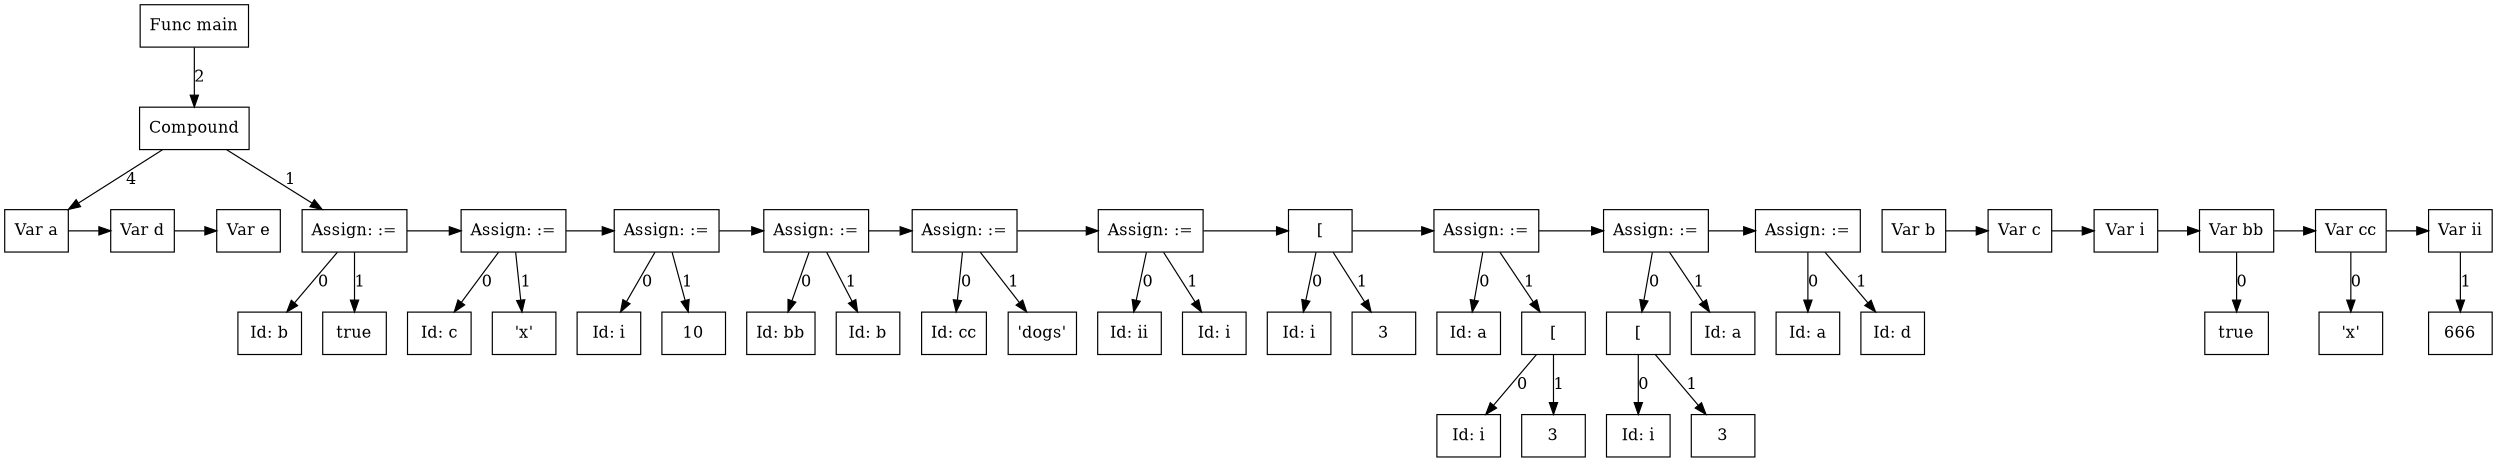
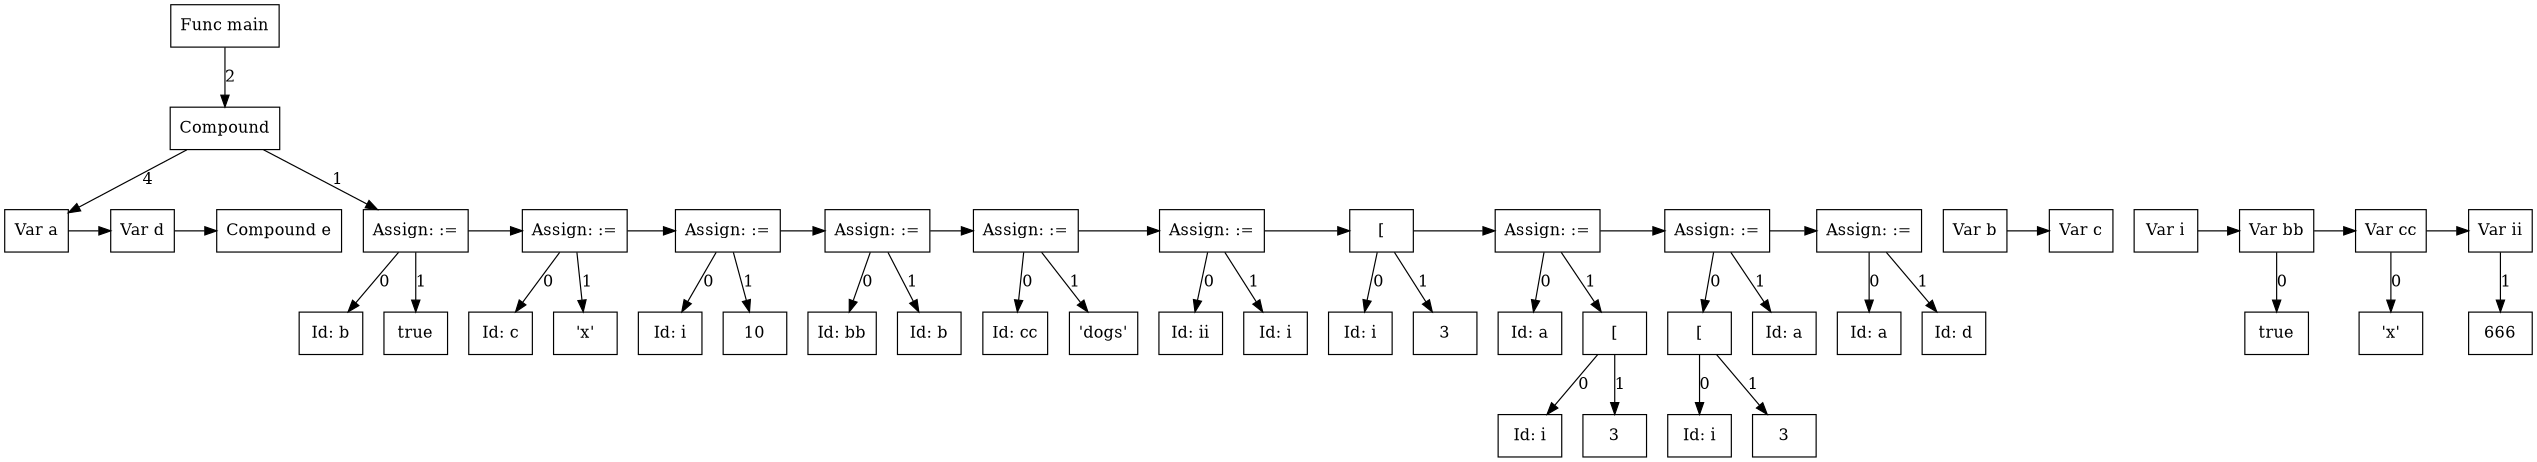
node "Var e": label "Var e" -> "Compound e"
edge "Var c" -> "Var i": removed
